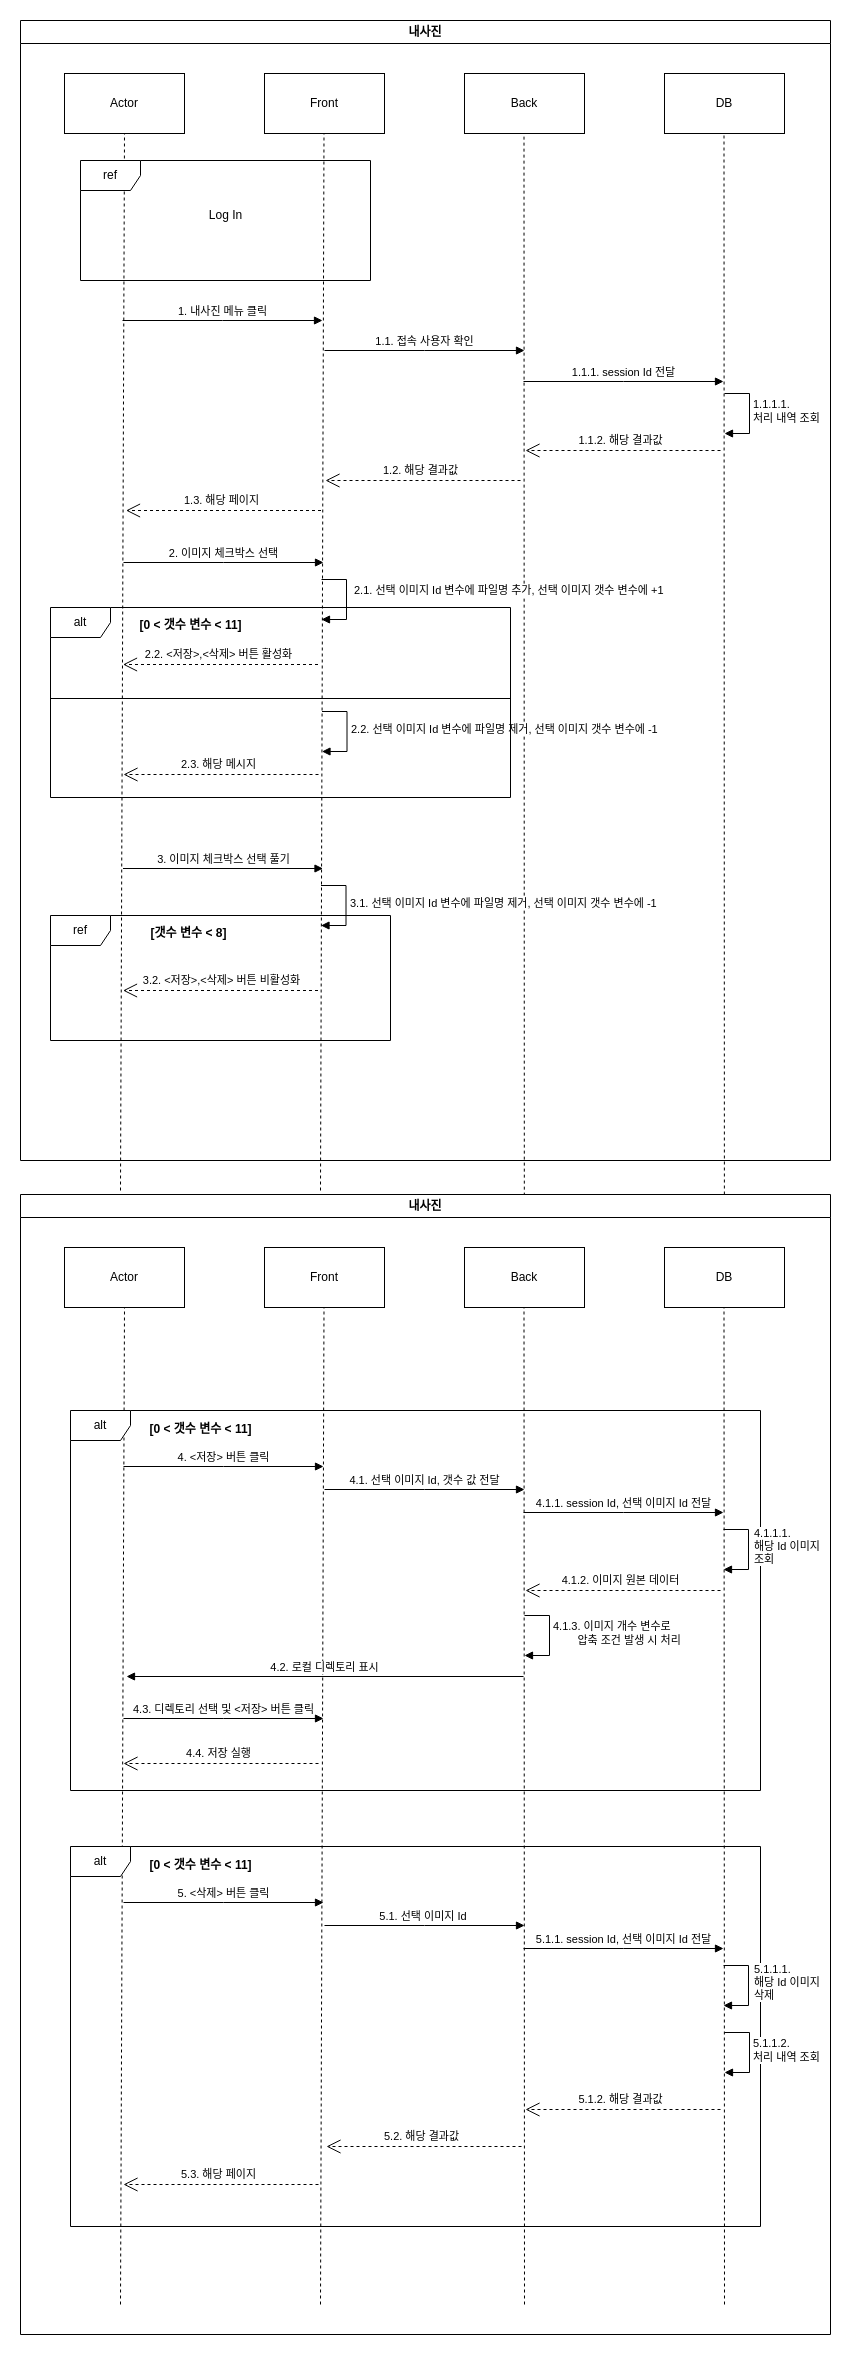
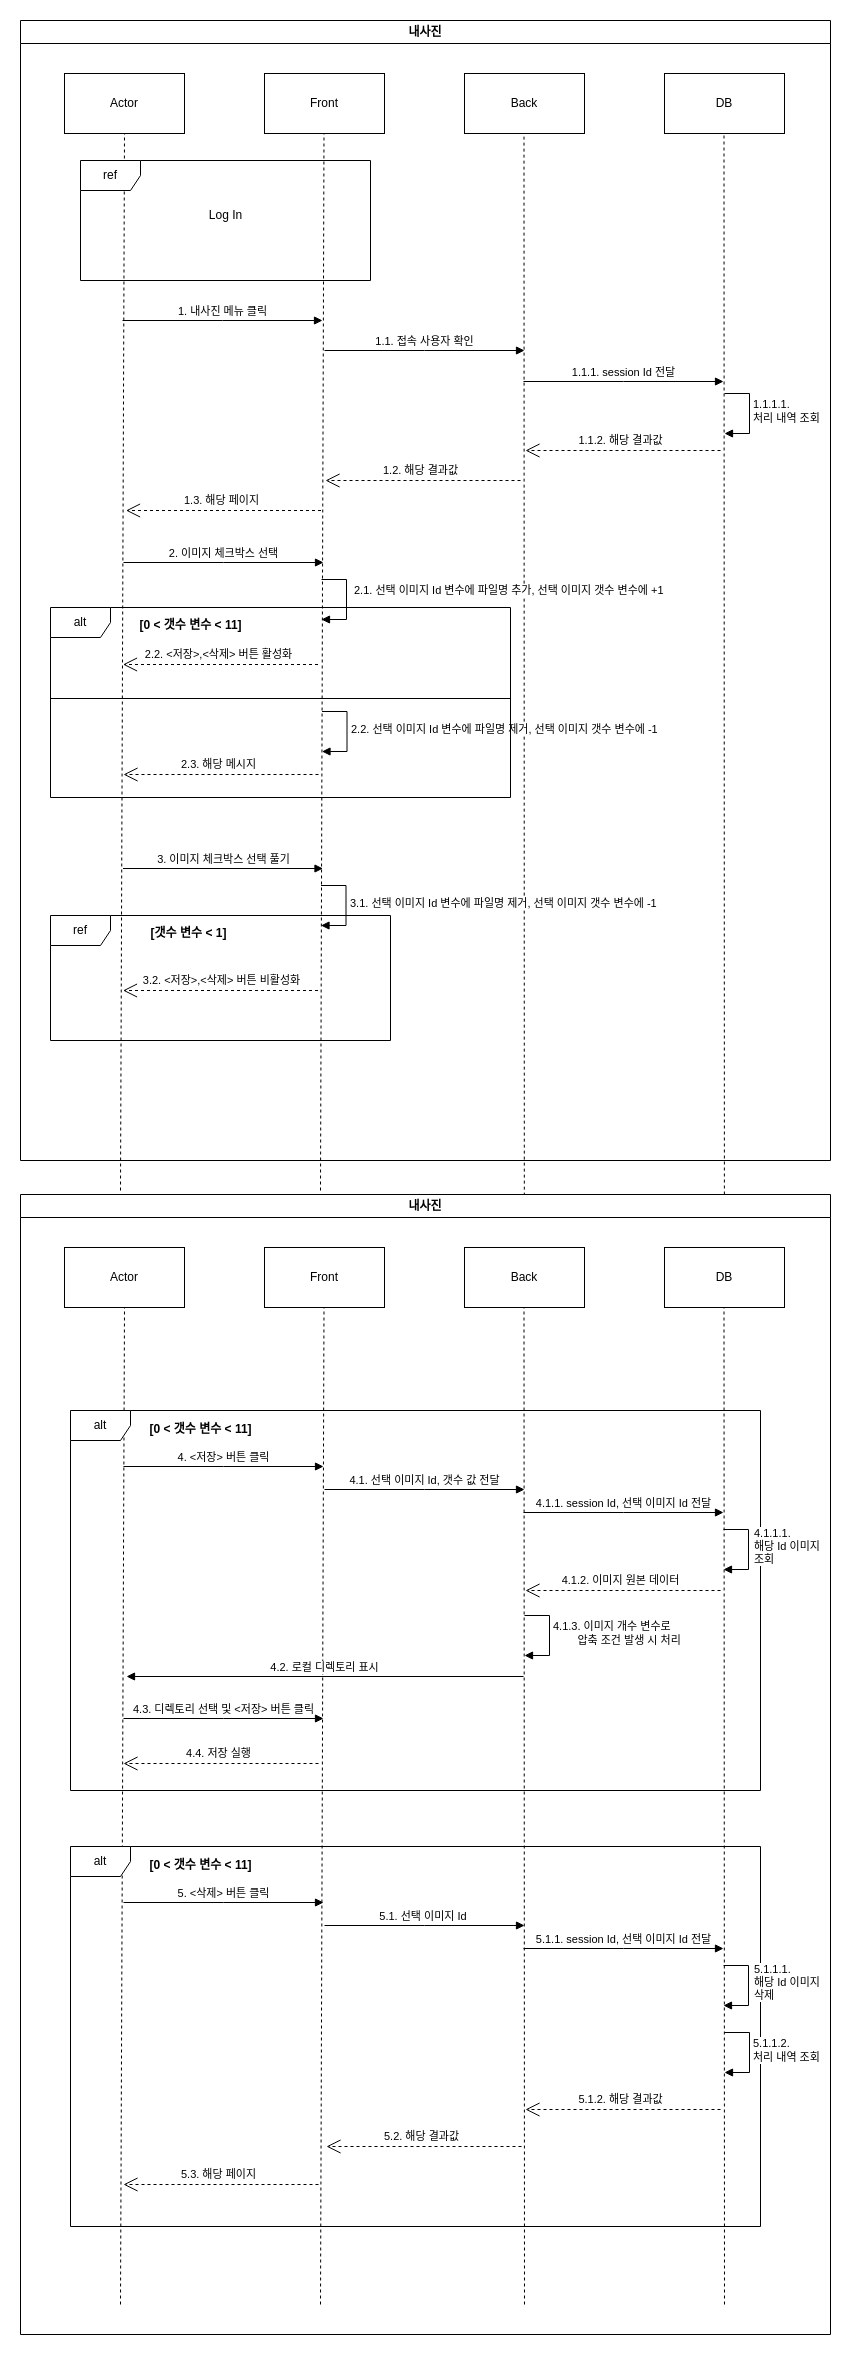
node "[갯수 변수 < 8]": label "[갯수 변수 < 8]" -> "[갯수 변수 < 1]"
